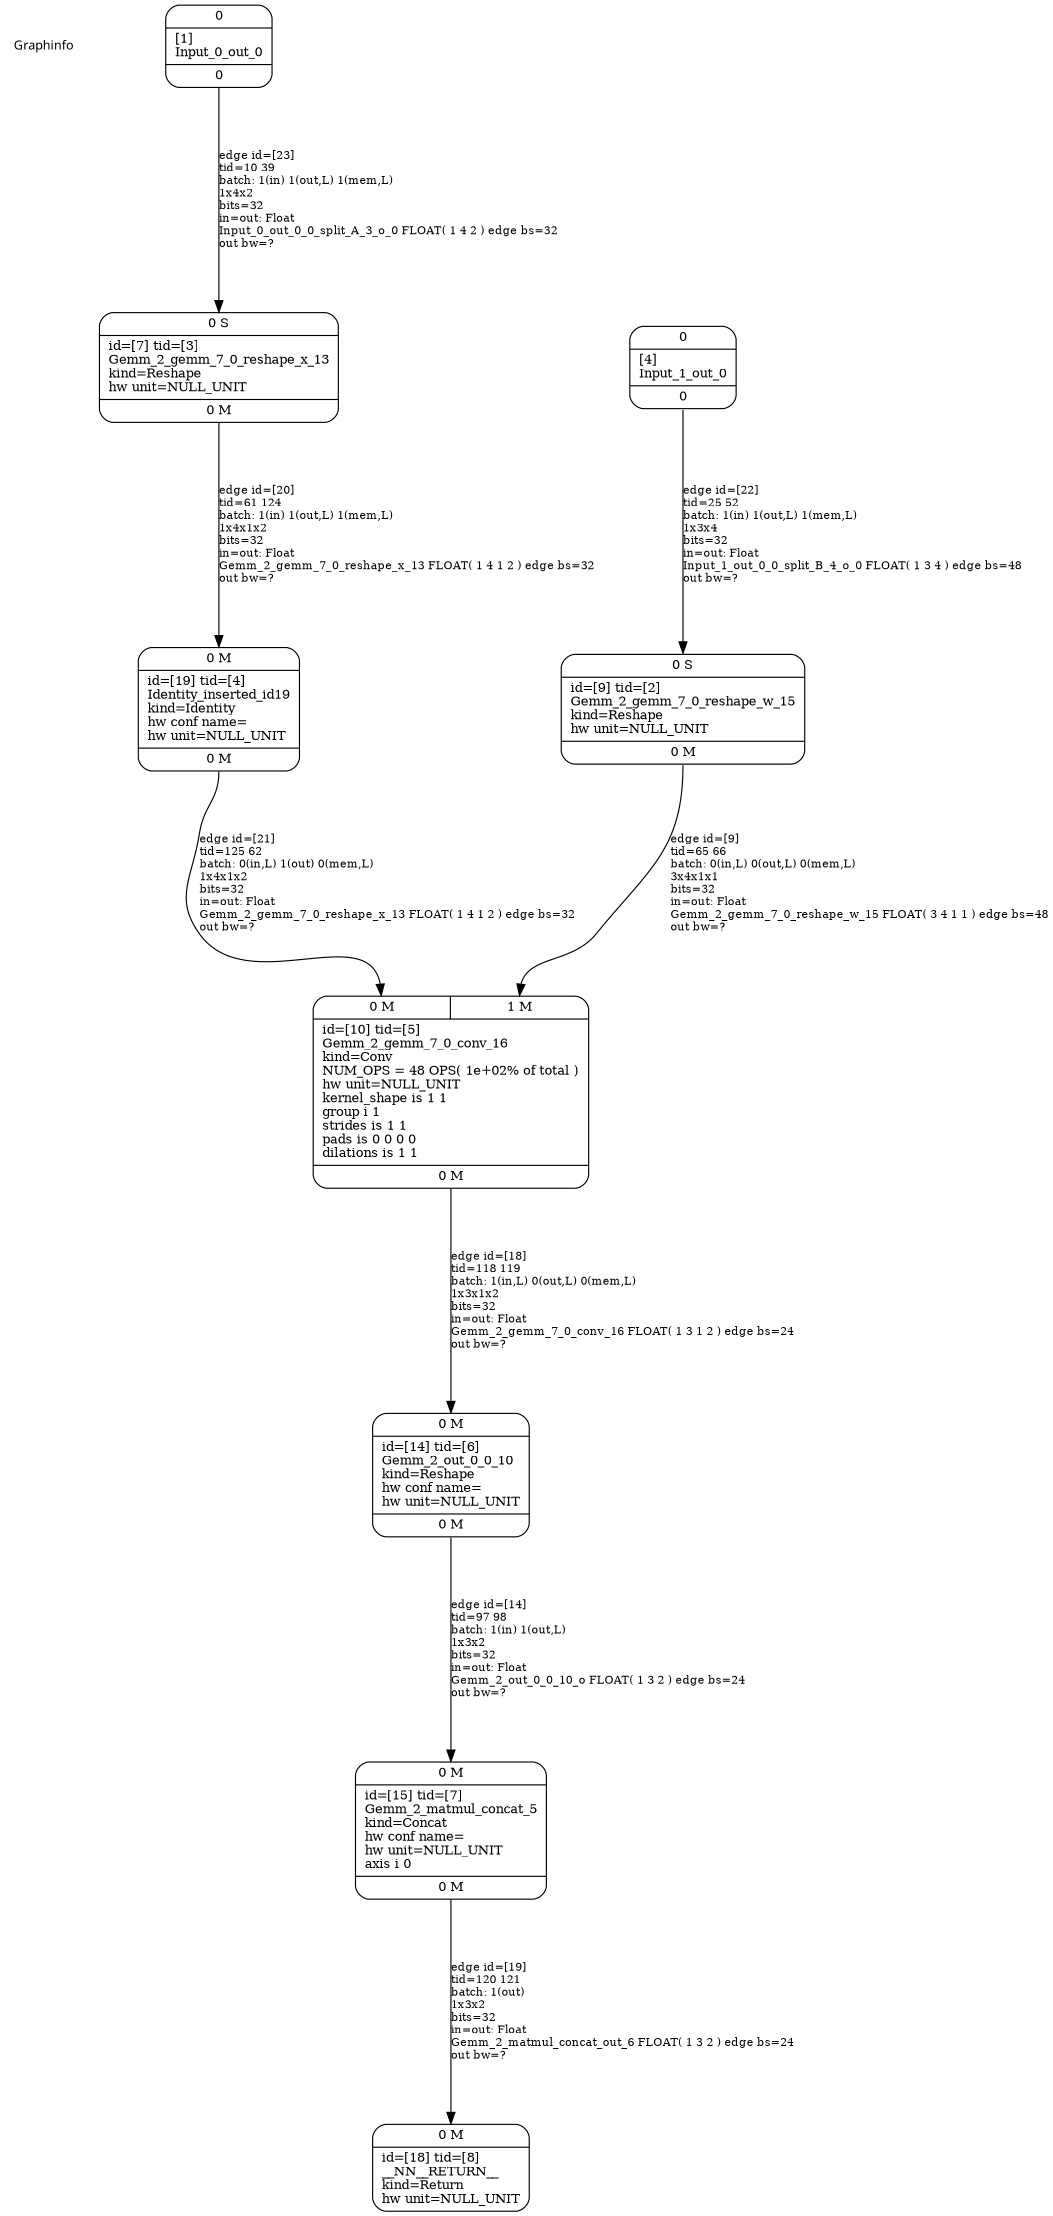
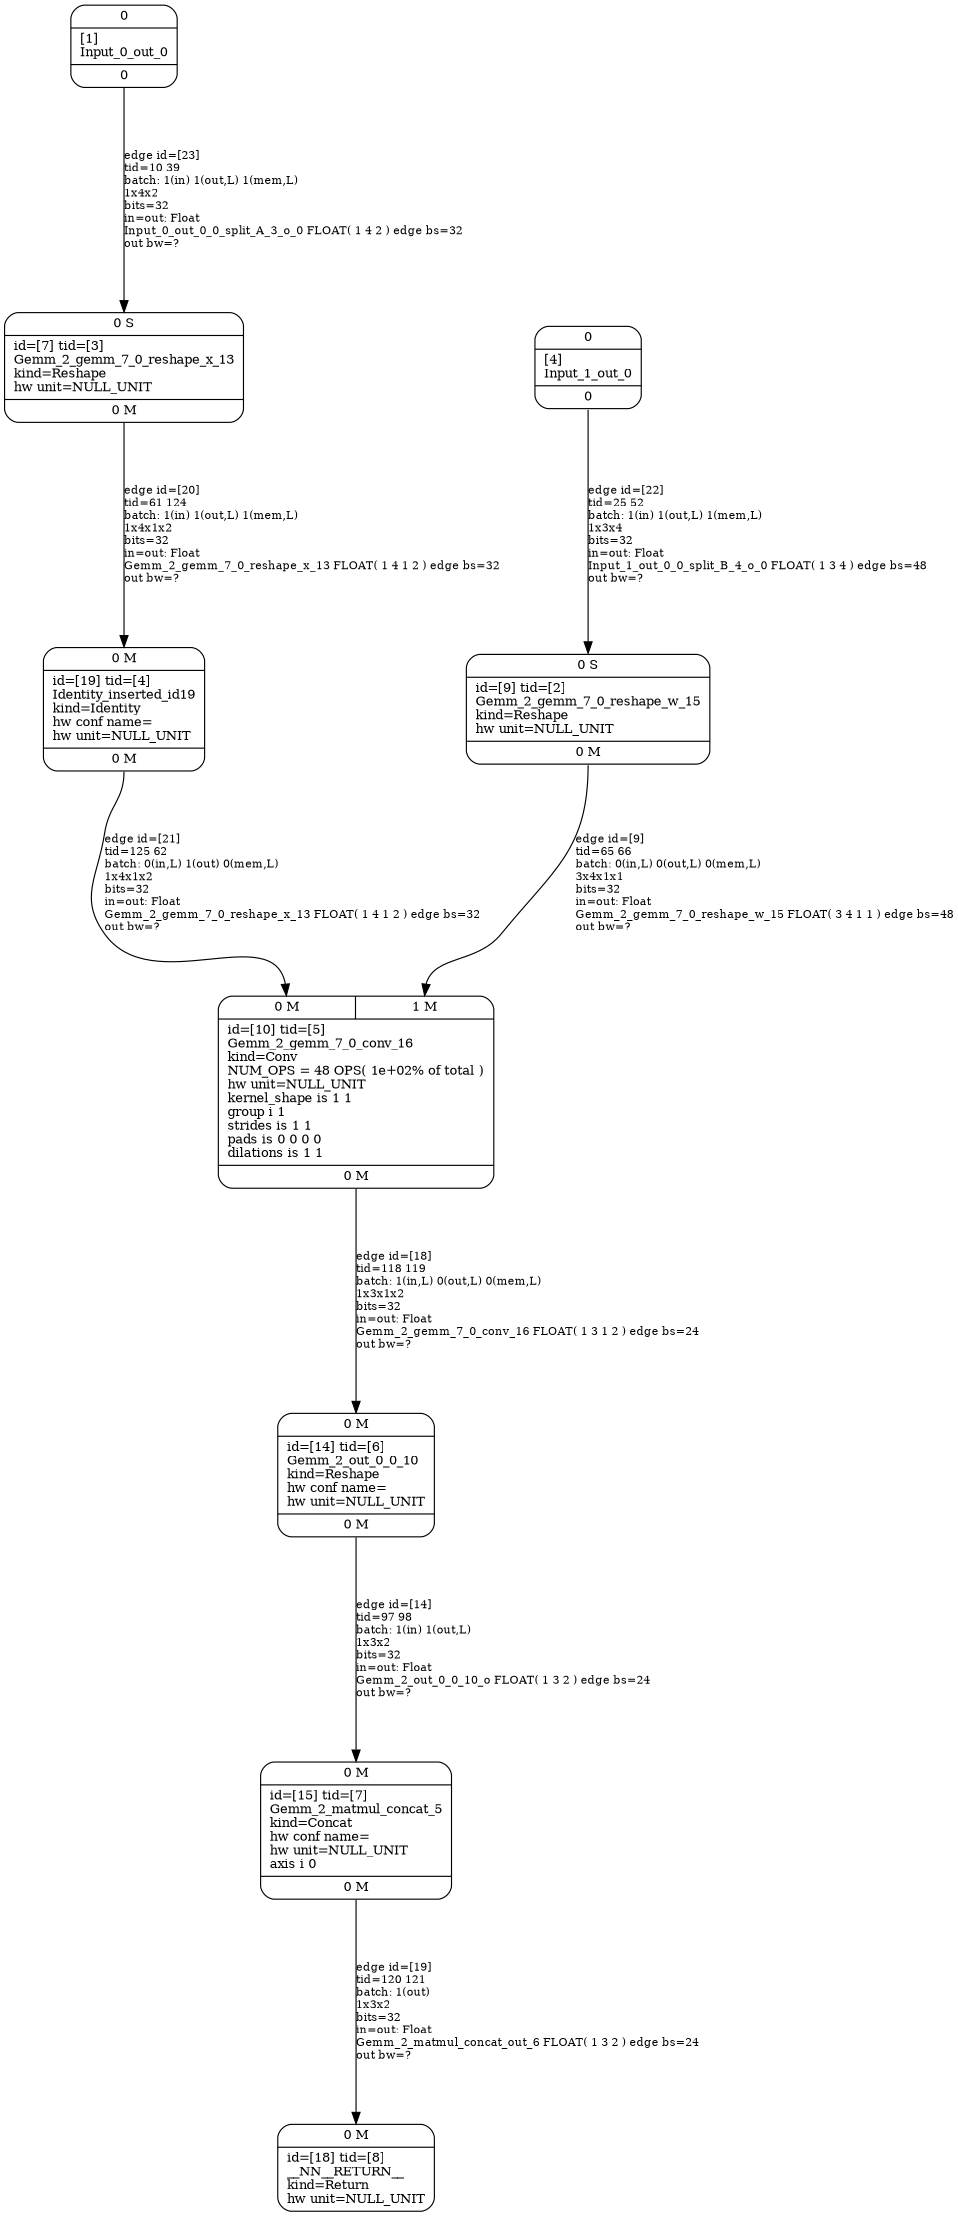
node "Graphinfo": removed
